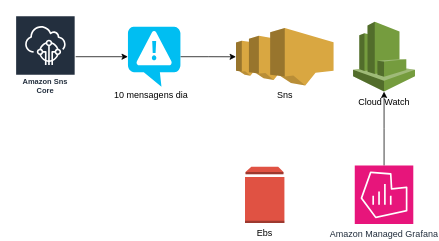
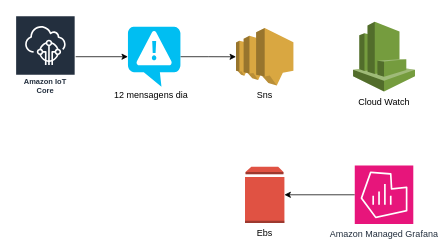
node "Sns": size 98x57 -> 57x57
node "Amazon Sns Core": label "Amazon Sns Core" -> "Amazon IoT Core"
node "10 mensagens dia": label "10 mensagens dia" -> "12 mensagens dia"
edge "Amazon Managed Grafana" -> "Cloud Watch": now "Amazon Managed Grafana" -> "Ebs"
